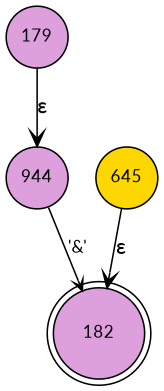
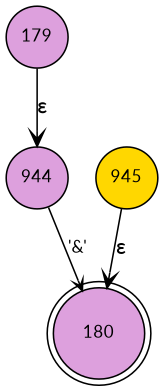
node "645": label "645" -> "945"
node "182": label "182" -> "180"
